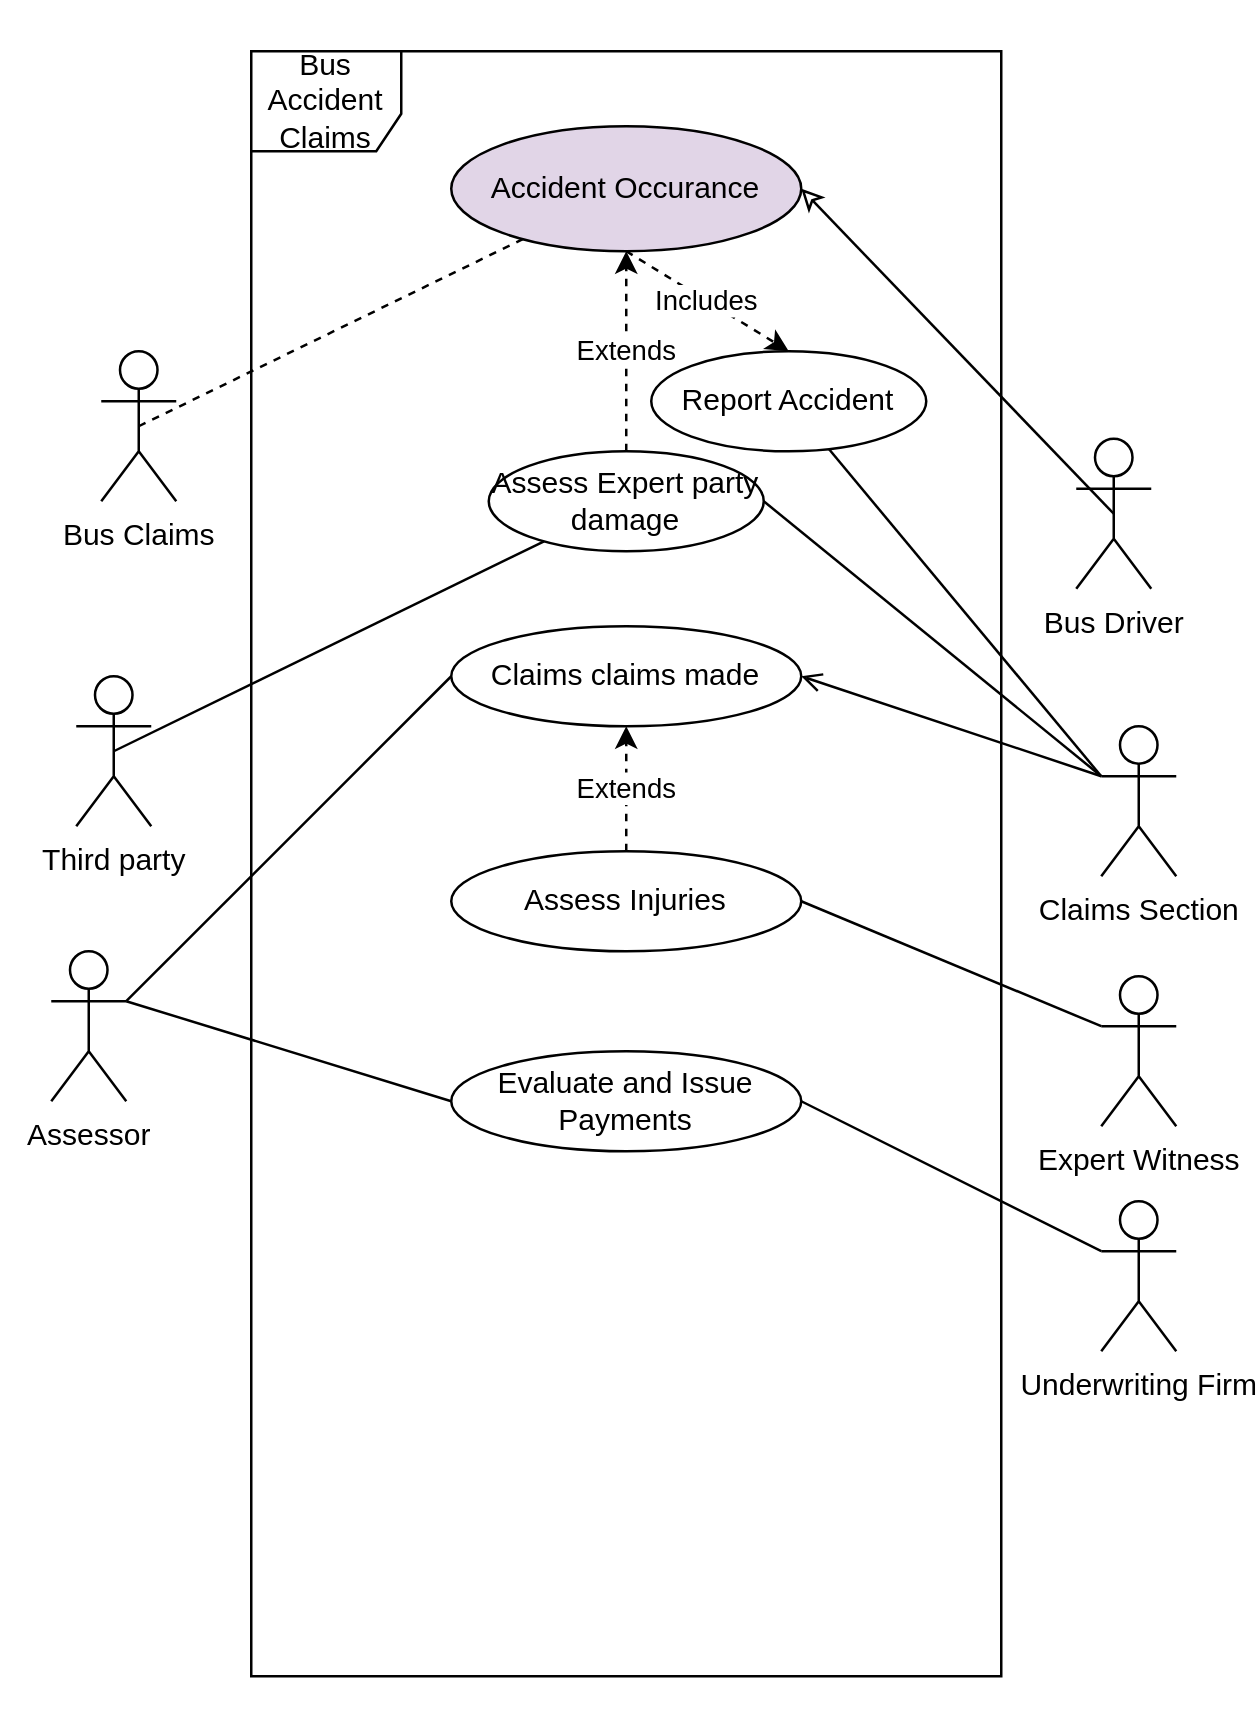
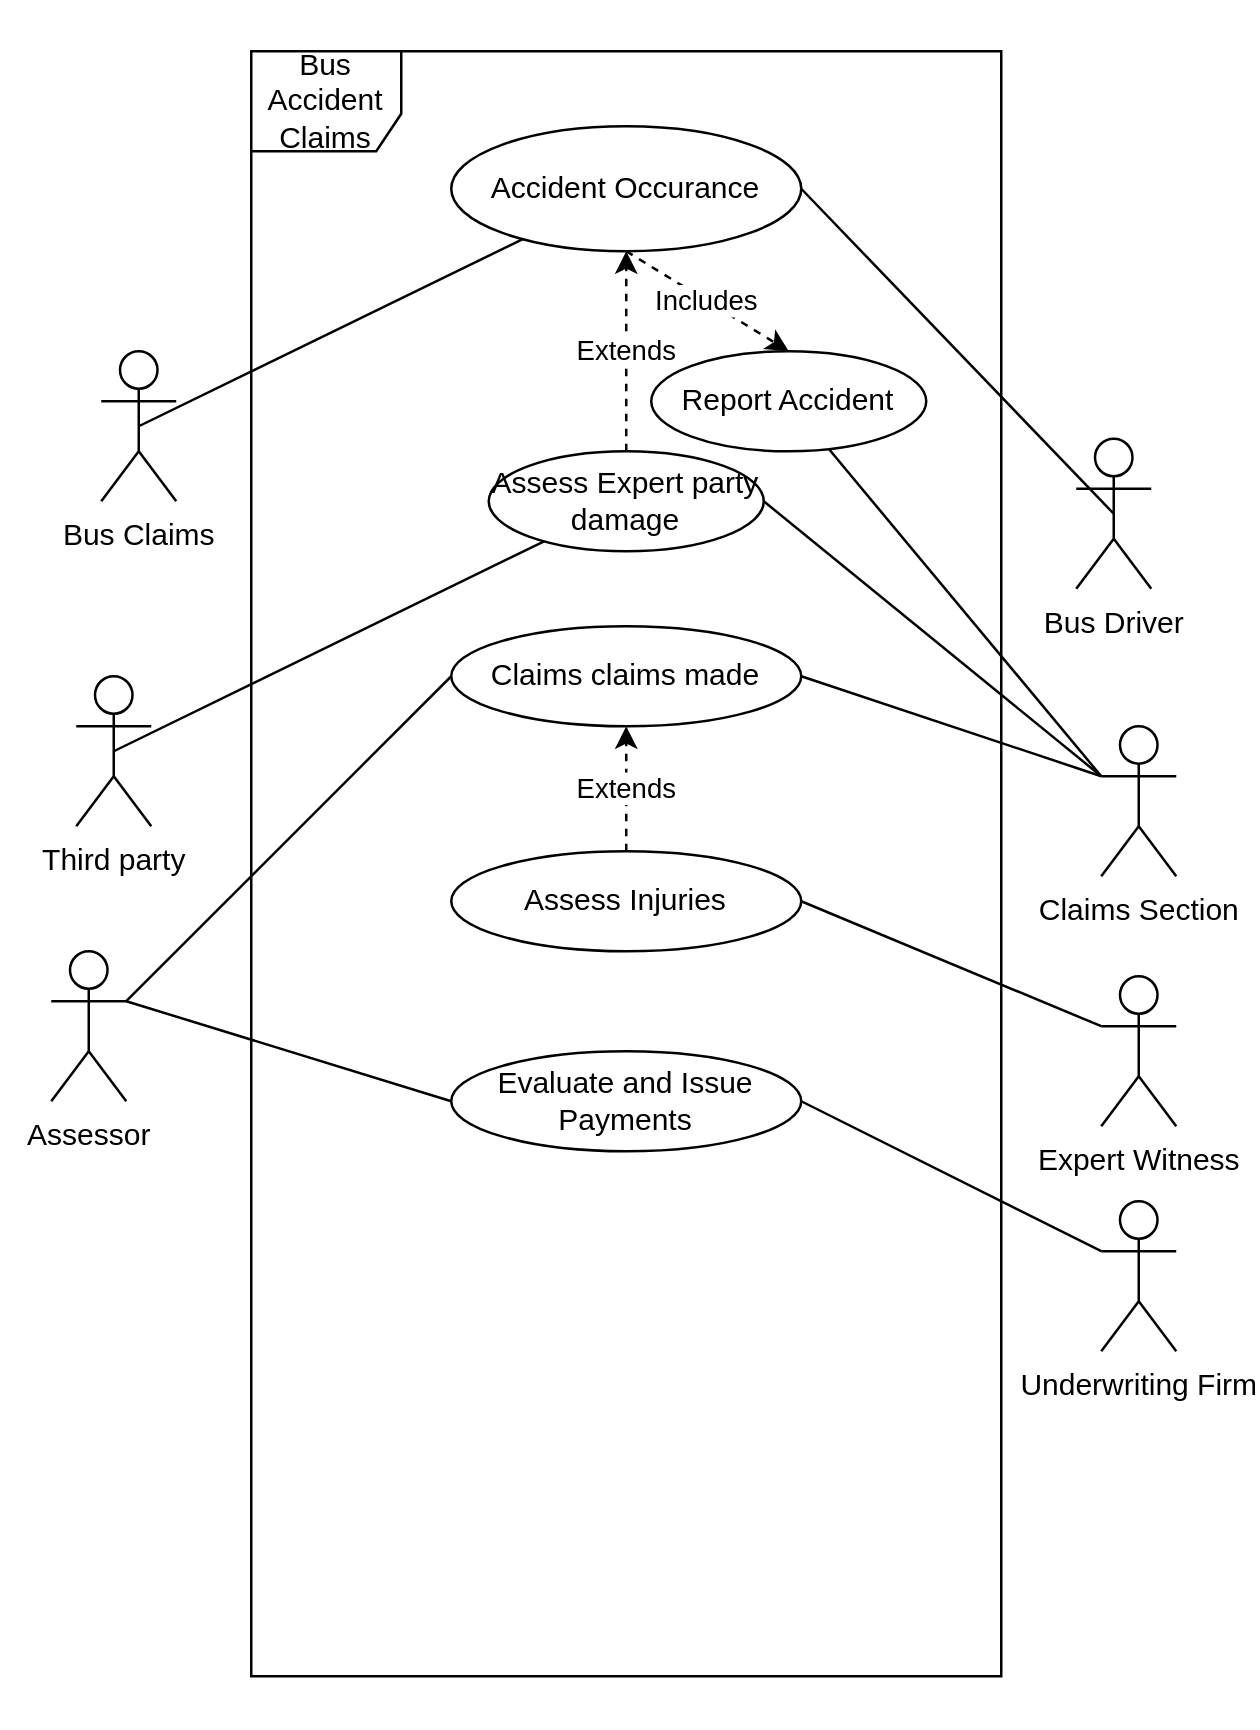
node "Accident Occurance": fillcolor #e1d5e7 -> #ffffff
edge "Bus Driver" -> "Accident Occurance": arrowhead classic -> none
edge "Accident Occurance" -- "Bus Claims": style dashed -> solid
edge "Claims Section" -> "Claims claims made": arrowhead open -> none
